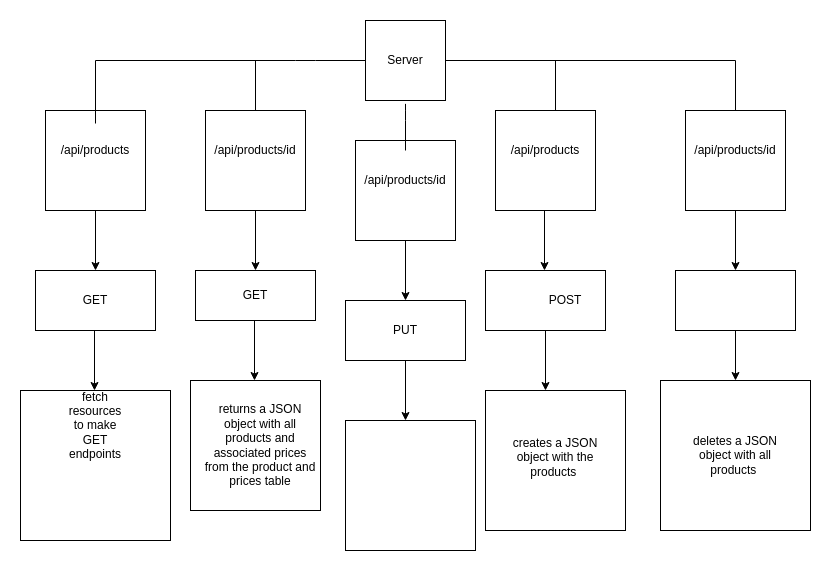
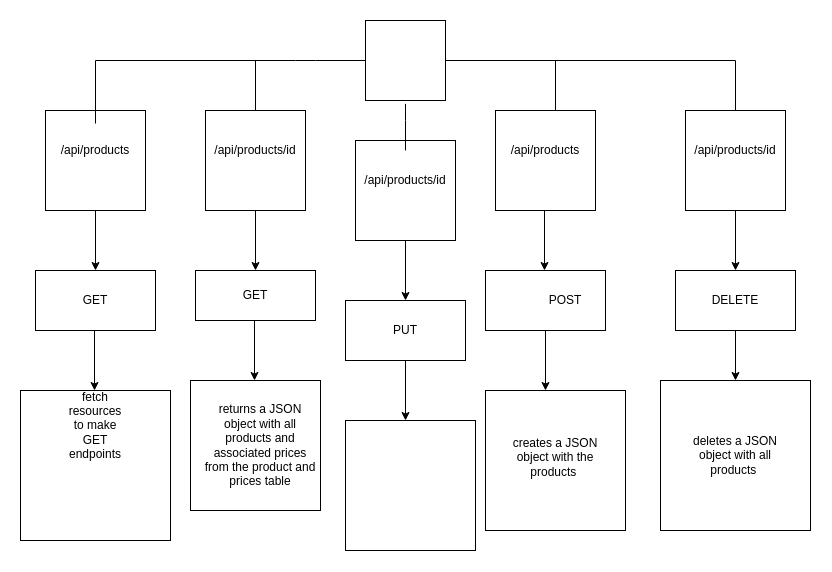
node "Server": removed
node "DELETE": added
